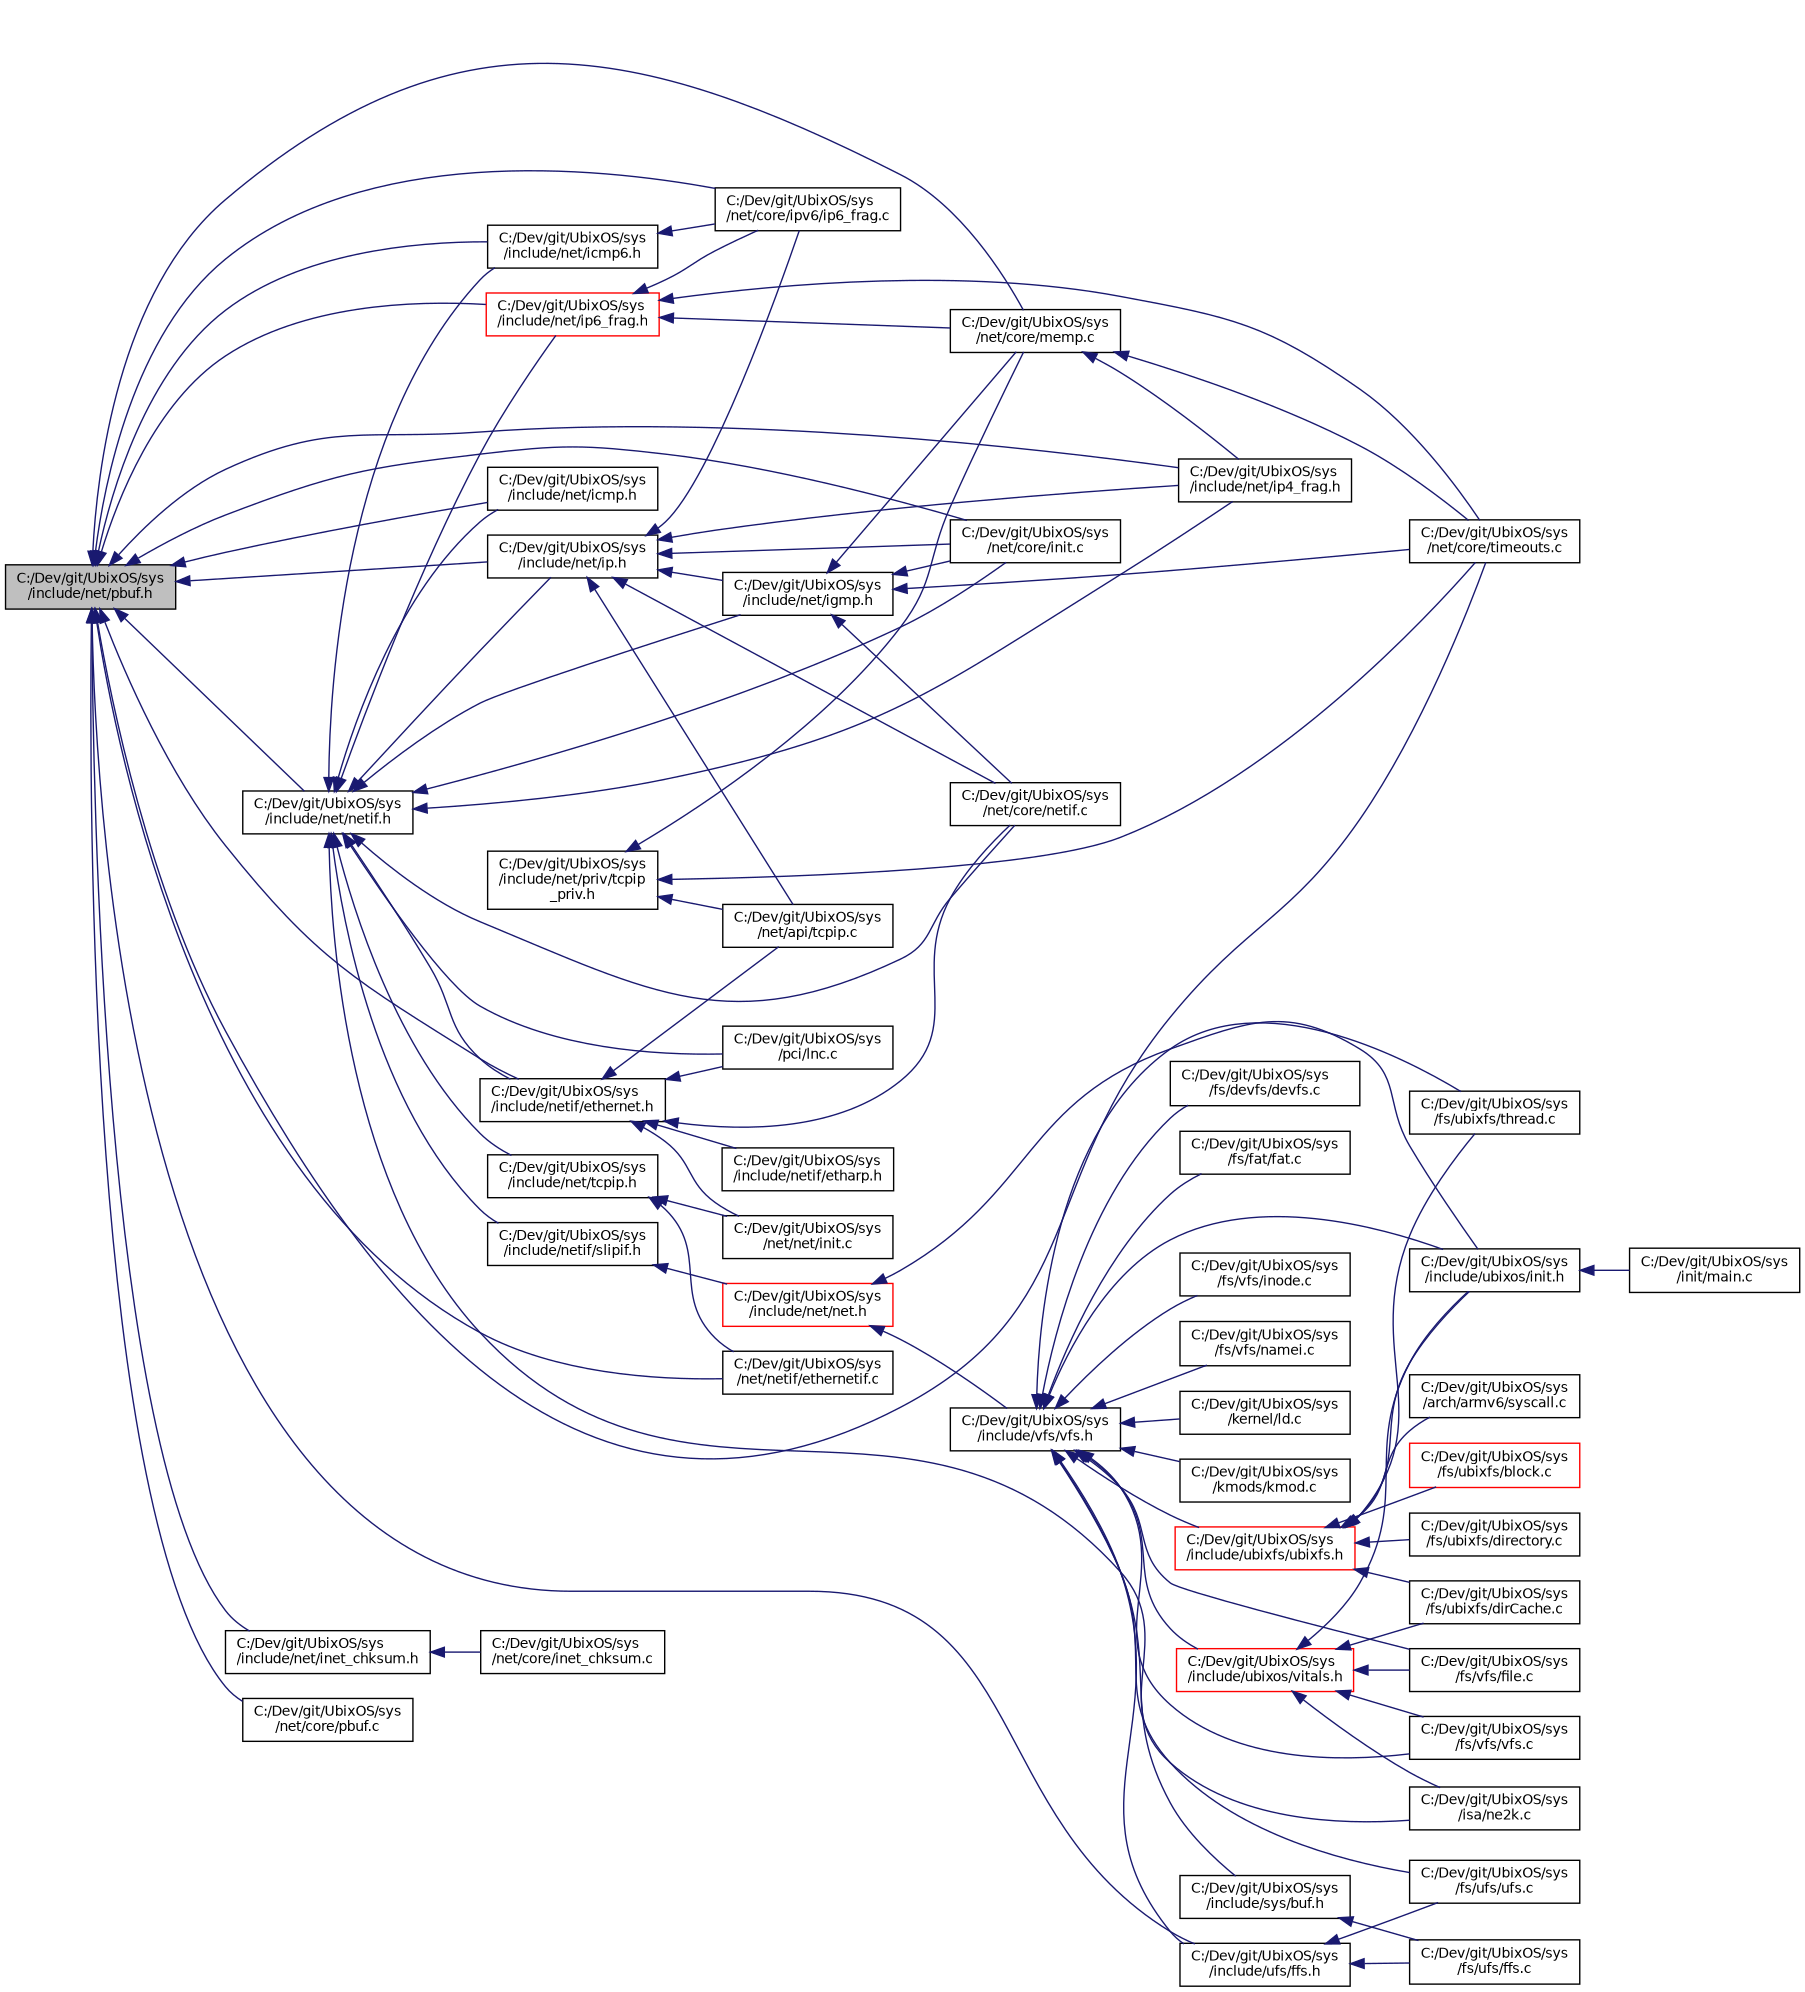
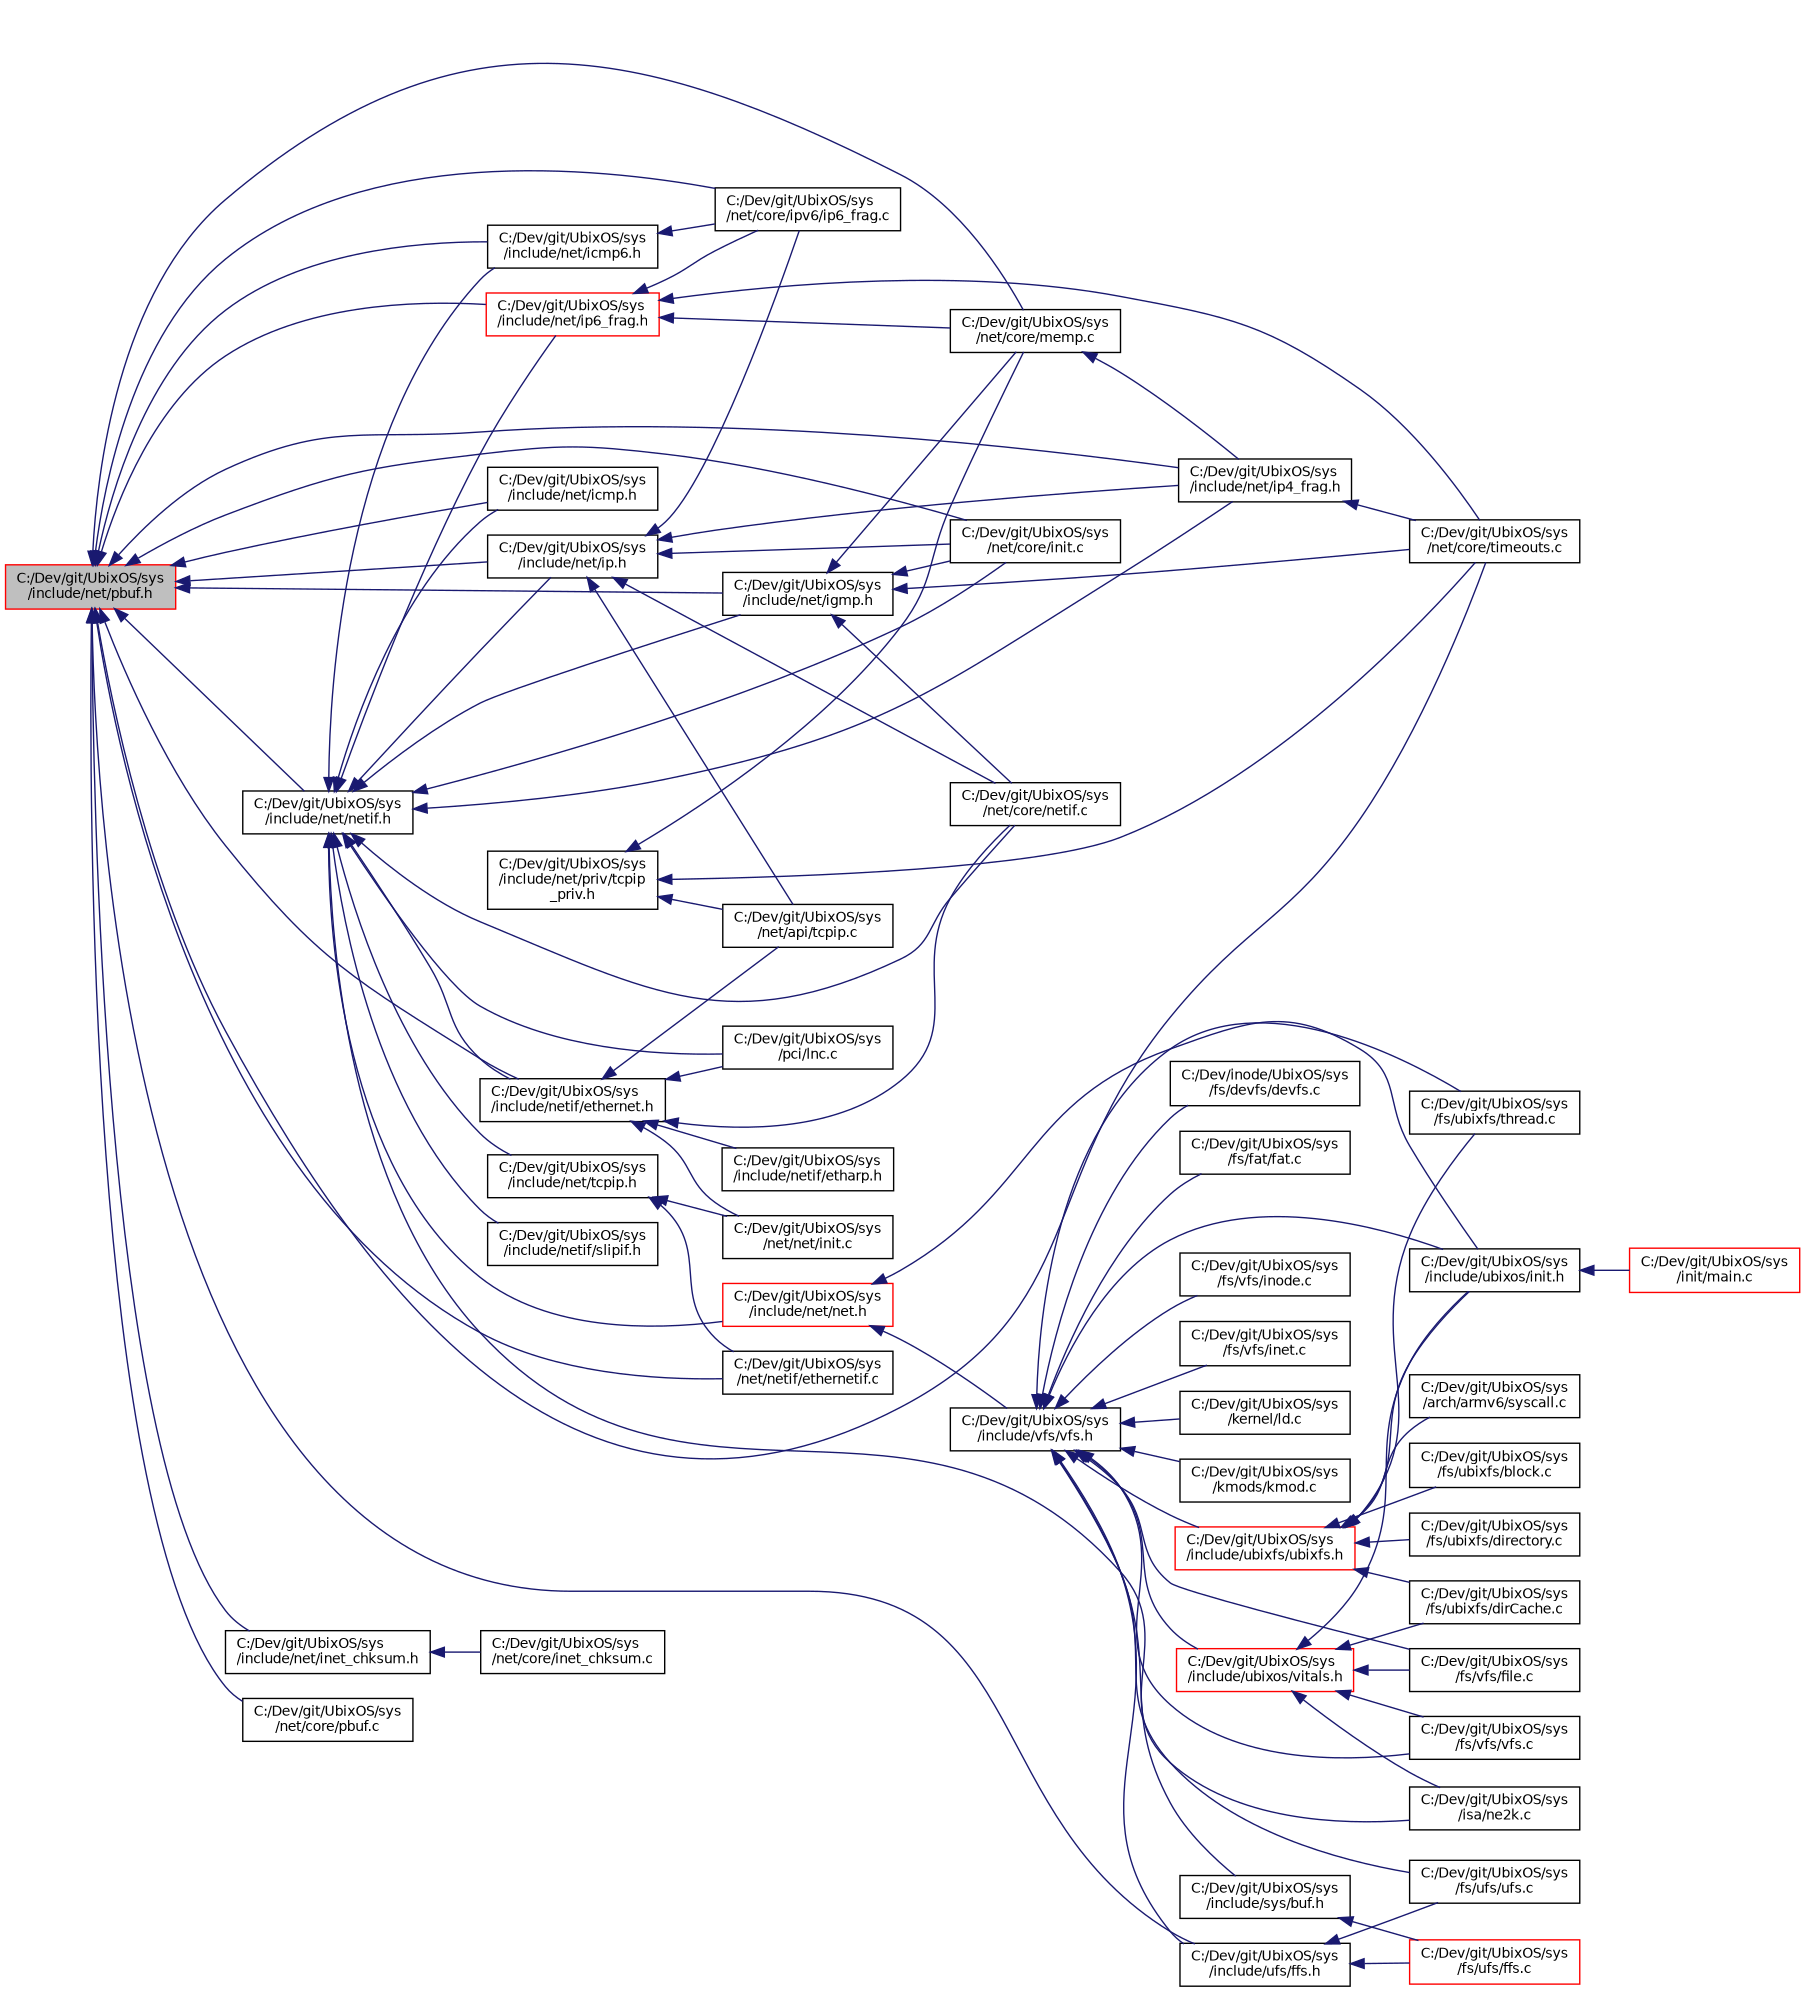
edge "C:/Dev/git/UbixOS/sys /net/core/timeouts.c" -> "C:/Dev/git/UbixOS/sys /net/core/memp.c": now "C:/Dev/git/UbixOS/sys /net/core/timeouts.c" -> "C:/Dev/git/UbixOS/sys /include/net/ip4_frag.h"
edge "C:/Dev/git/UbixOS/sys /include/net/igmp.h" -> "C:/Dev/git/UbixOS/sys /include/net/ip.h": now "C:/Dev/git/UbixOS/sys /include/net/igmp.h" -> "C:/Dev/git/UbixOS/sys /include/net/pbuf.h"
node "C:/Dev/git/UbixOS/sys /include/net/pbuf.h": color black -> red
node "C:/Dev/git/UbixOS/sys /fs/devfs/devfs.c": label "C:/Dev/git/UbixOS/sys /fs/devfs/devfs.c" -> "C:/Dev/inode/UbixOS/sys /fs/devfs/devfs.c"
node "C:/Dev/git/UbixOS/sys /init/main.c": color black -> red
edge "C:/Dev/git/UbixOS/sys /include/net/net.h" -> "C:/Dev/git/UbixOS/sys /include/netif/slipif.h": now "C:/Dev/git/UbixOS/sys /include/net/net.h" -> "C:/Dev/git/UbixOS/sys /include/net/netif.h"
node "C:/Dev/git/UbixOS/sys /fs/vfs/namei.c": label "C:/Dev/git/UbixOS/sys /fs/vfs/namei.c" -> "C:/Dev/git/UbixOS/sys /fs/vfs/inet.c"
node "C:/Dev/git/UbixOS/sys /fs/ubixfs/block.c": color red -> black
node "C:/Dev/git/UbixOS/sys /fs/ufs/ffs.c": color black -> red
